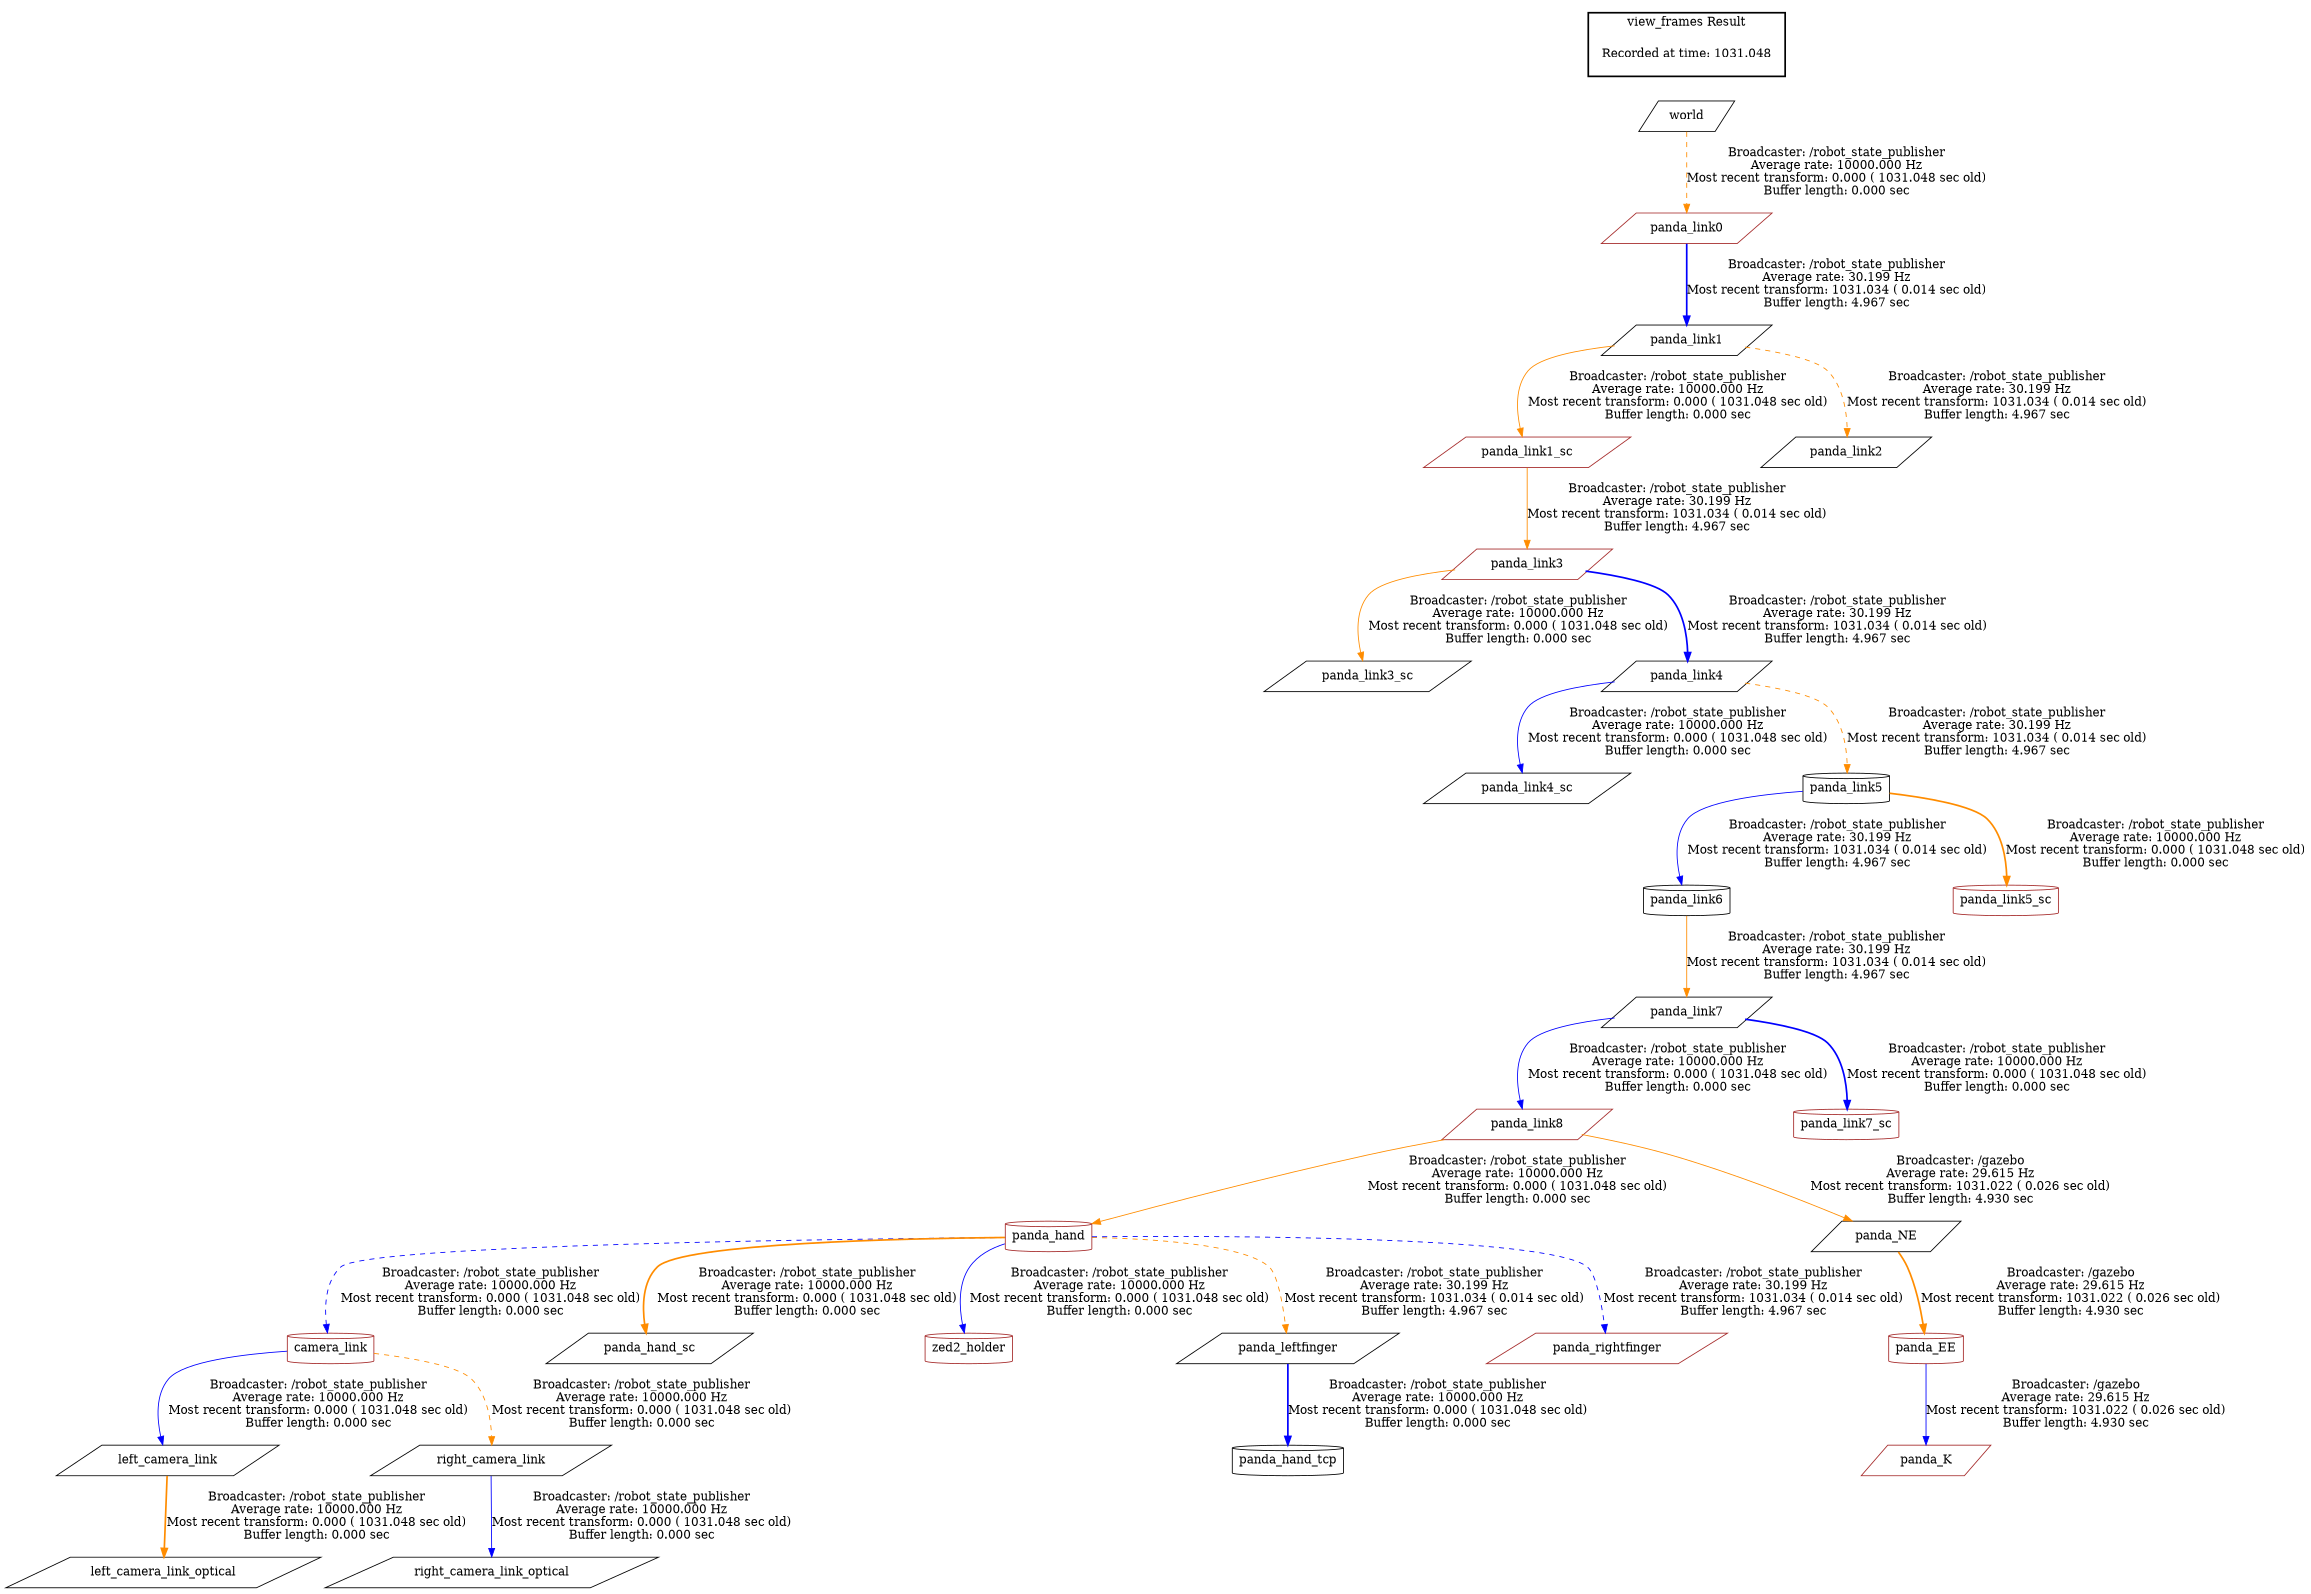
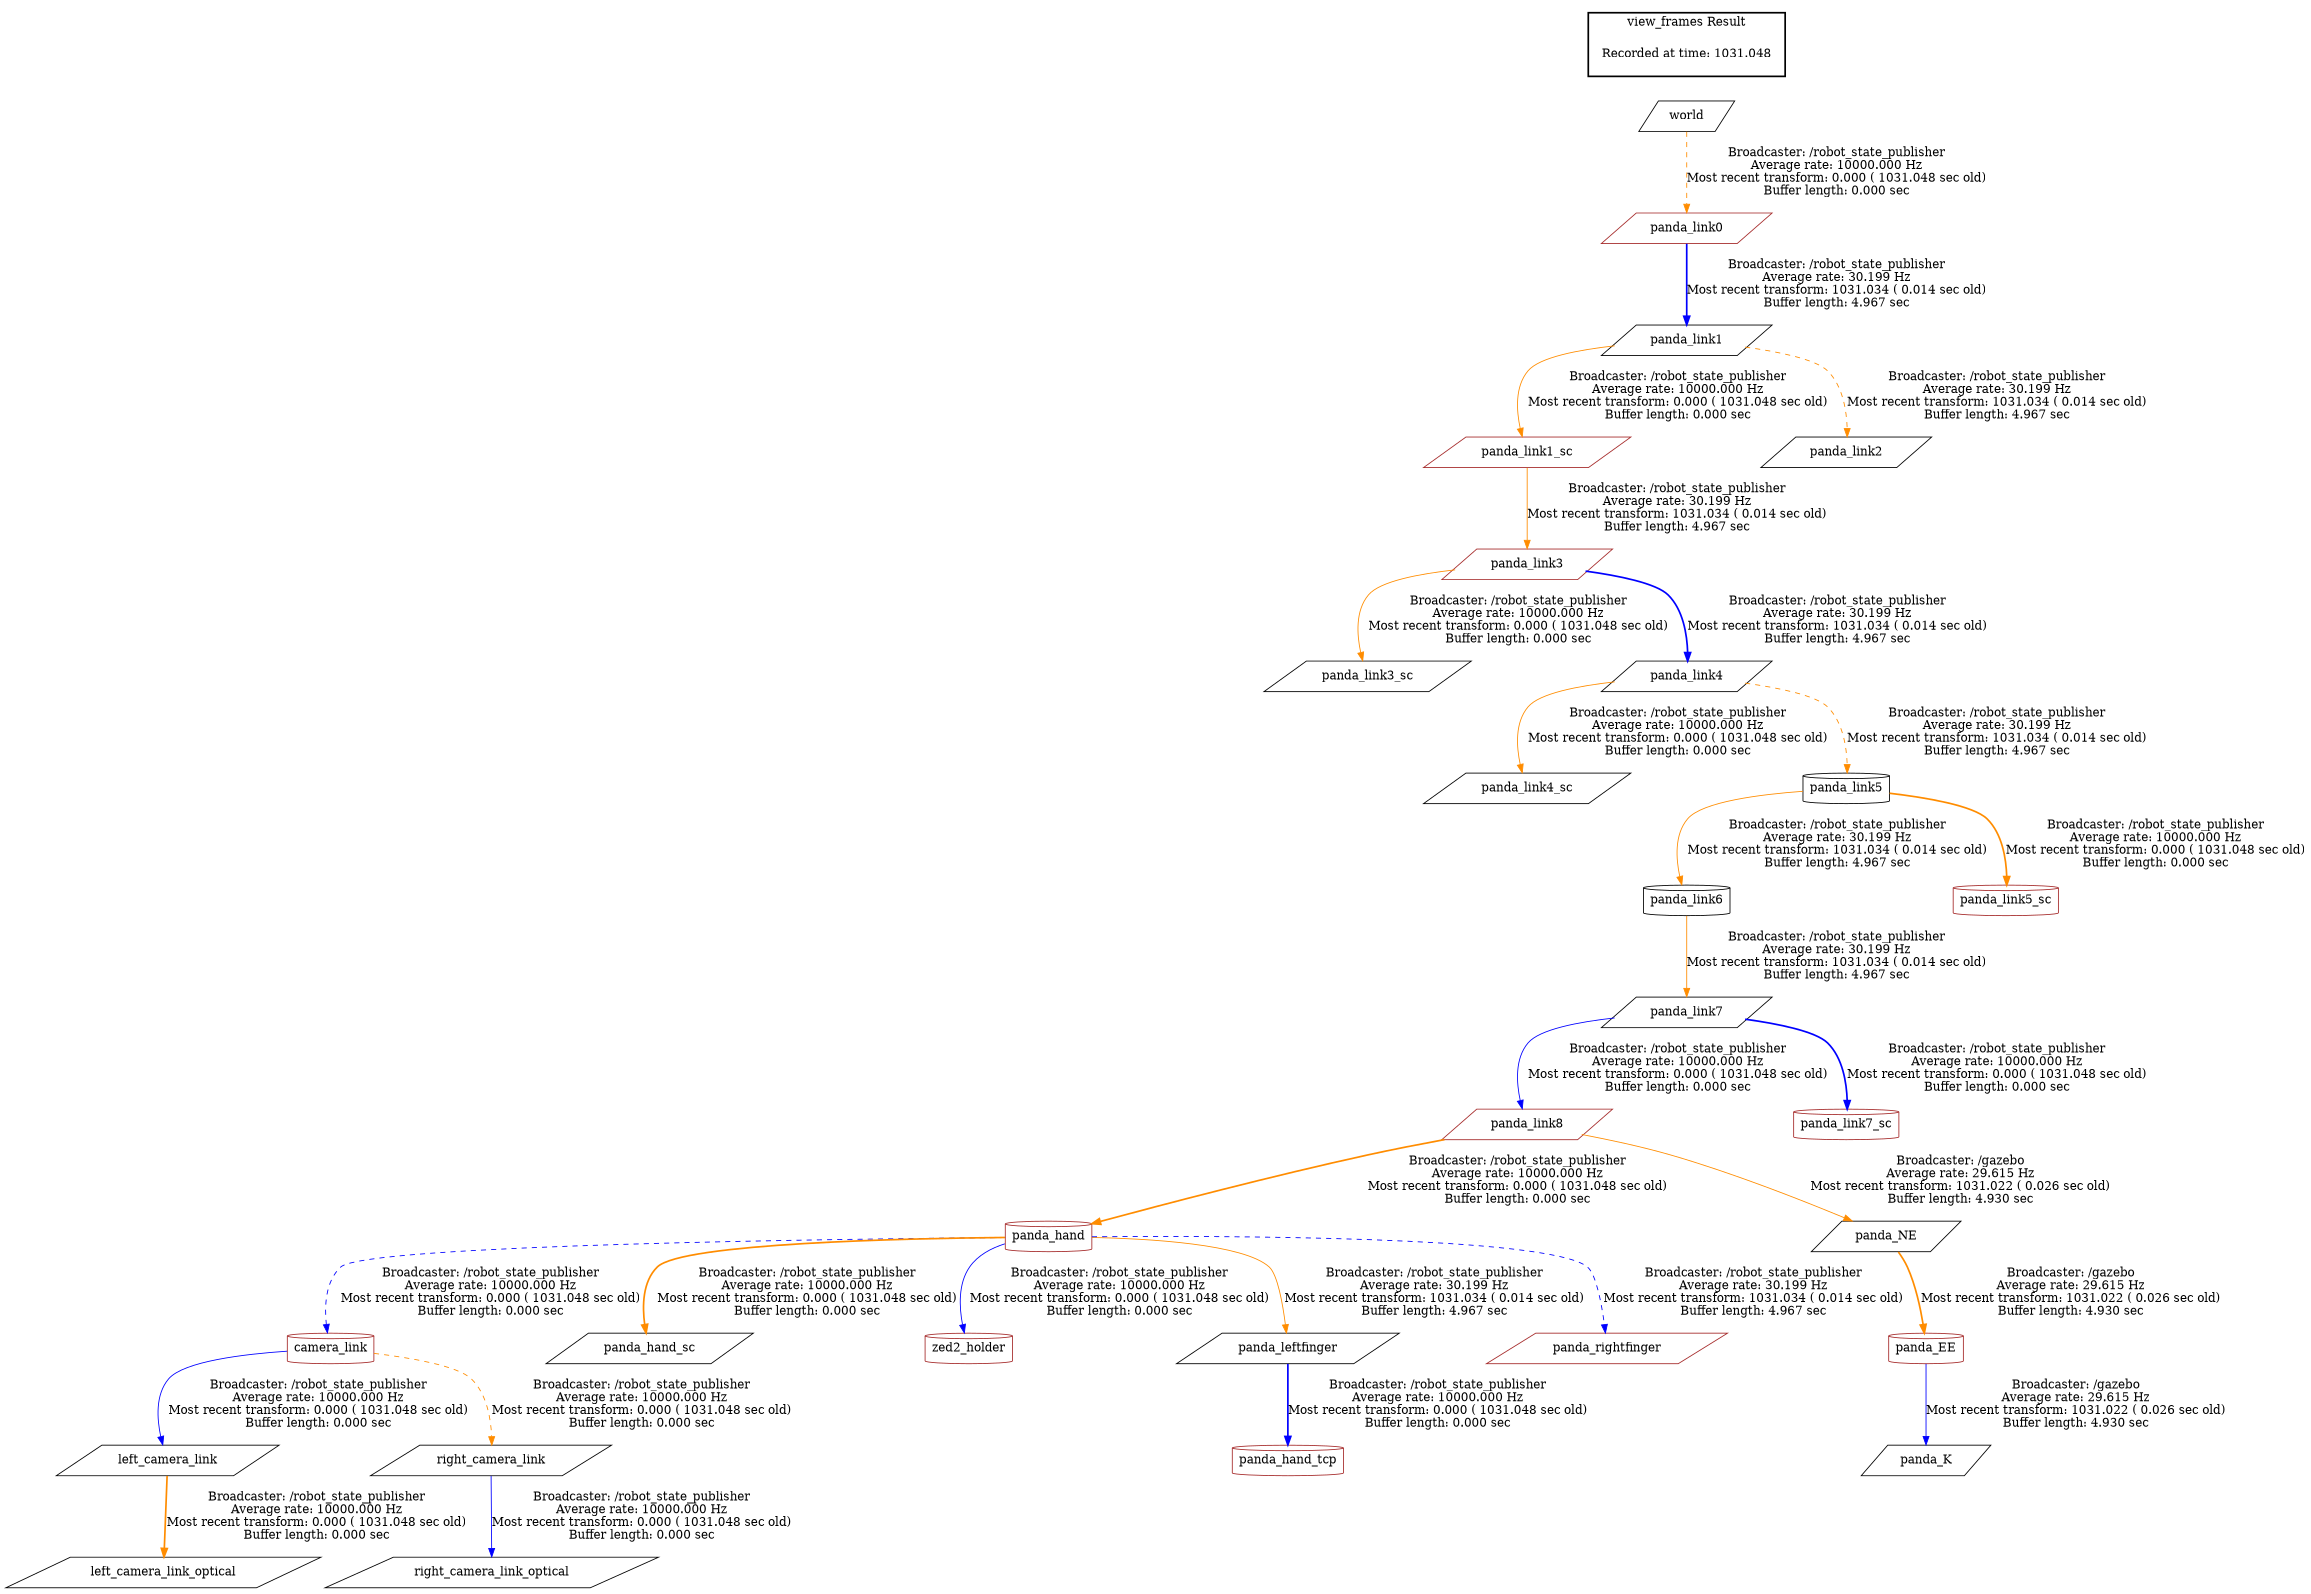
edge "panda_link4" -> "panda_link4_sc": color blue -> darkorange
edge "panda_link5" -> "panda_link6": color blue -> darkorange
edge "panda_link8" -> "panda_hand": style solid -> bold
edge "panda_hand" -> "panda_leftfinger": style dashed -> solid
node "panda_hand_tcp": color black -> brown
node "panda_K": color brown -> black
